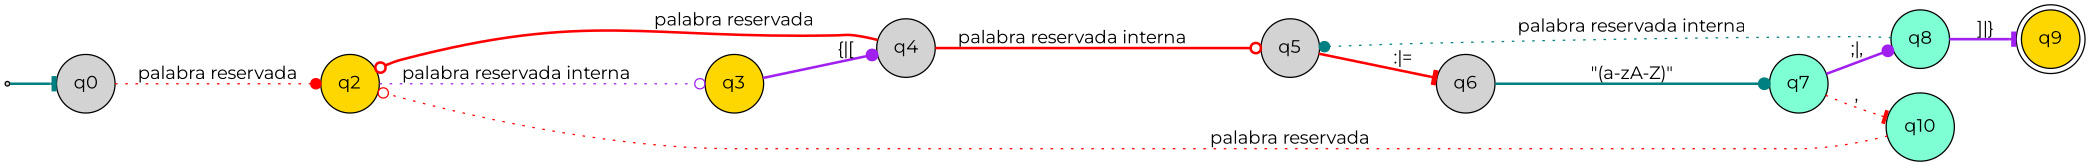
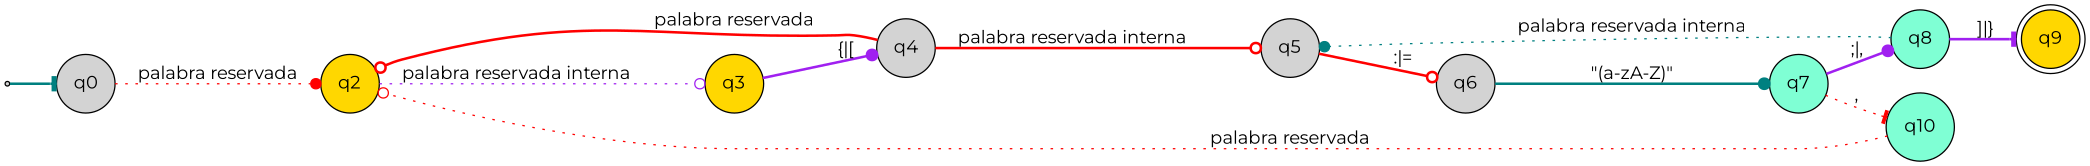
edge "q5" -> "q6": arrowhead tee -> odot
